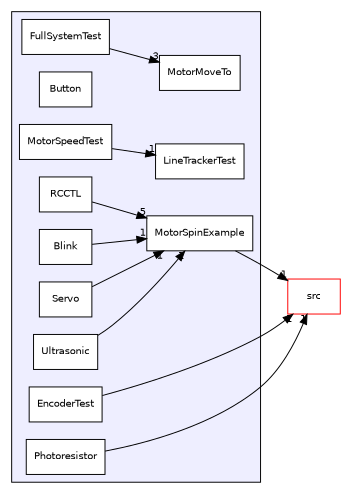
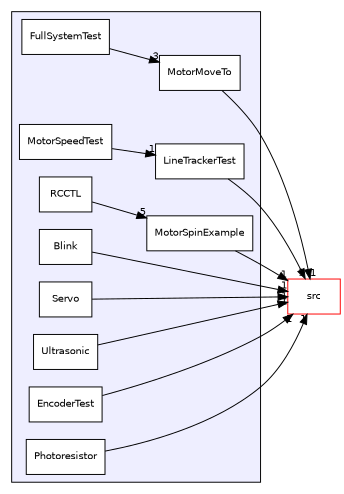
node "Button": removed
edge "MotorMoveTo" -> "src": added
edge "LineTrackerTest" -> "src": added
edge "Blink" -> "MotorSpinExample": now "Blink" -> "src"
edge "Servo" -> "MotorSpinExample": now "Servo" -> "src"
edge "Ultrasonic" -> "MotorSpinExample": now "Ultrasonic" -> "src"
